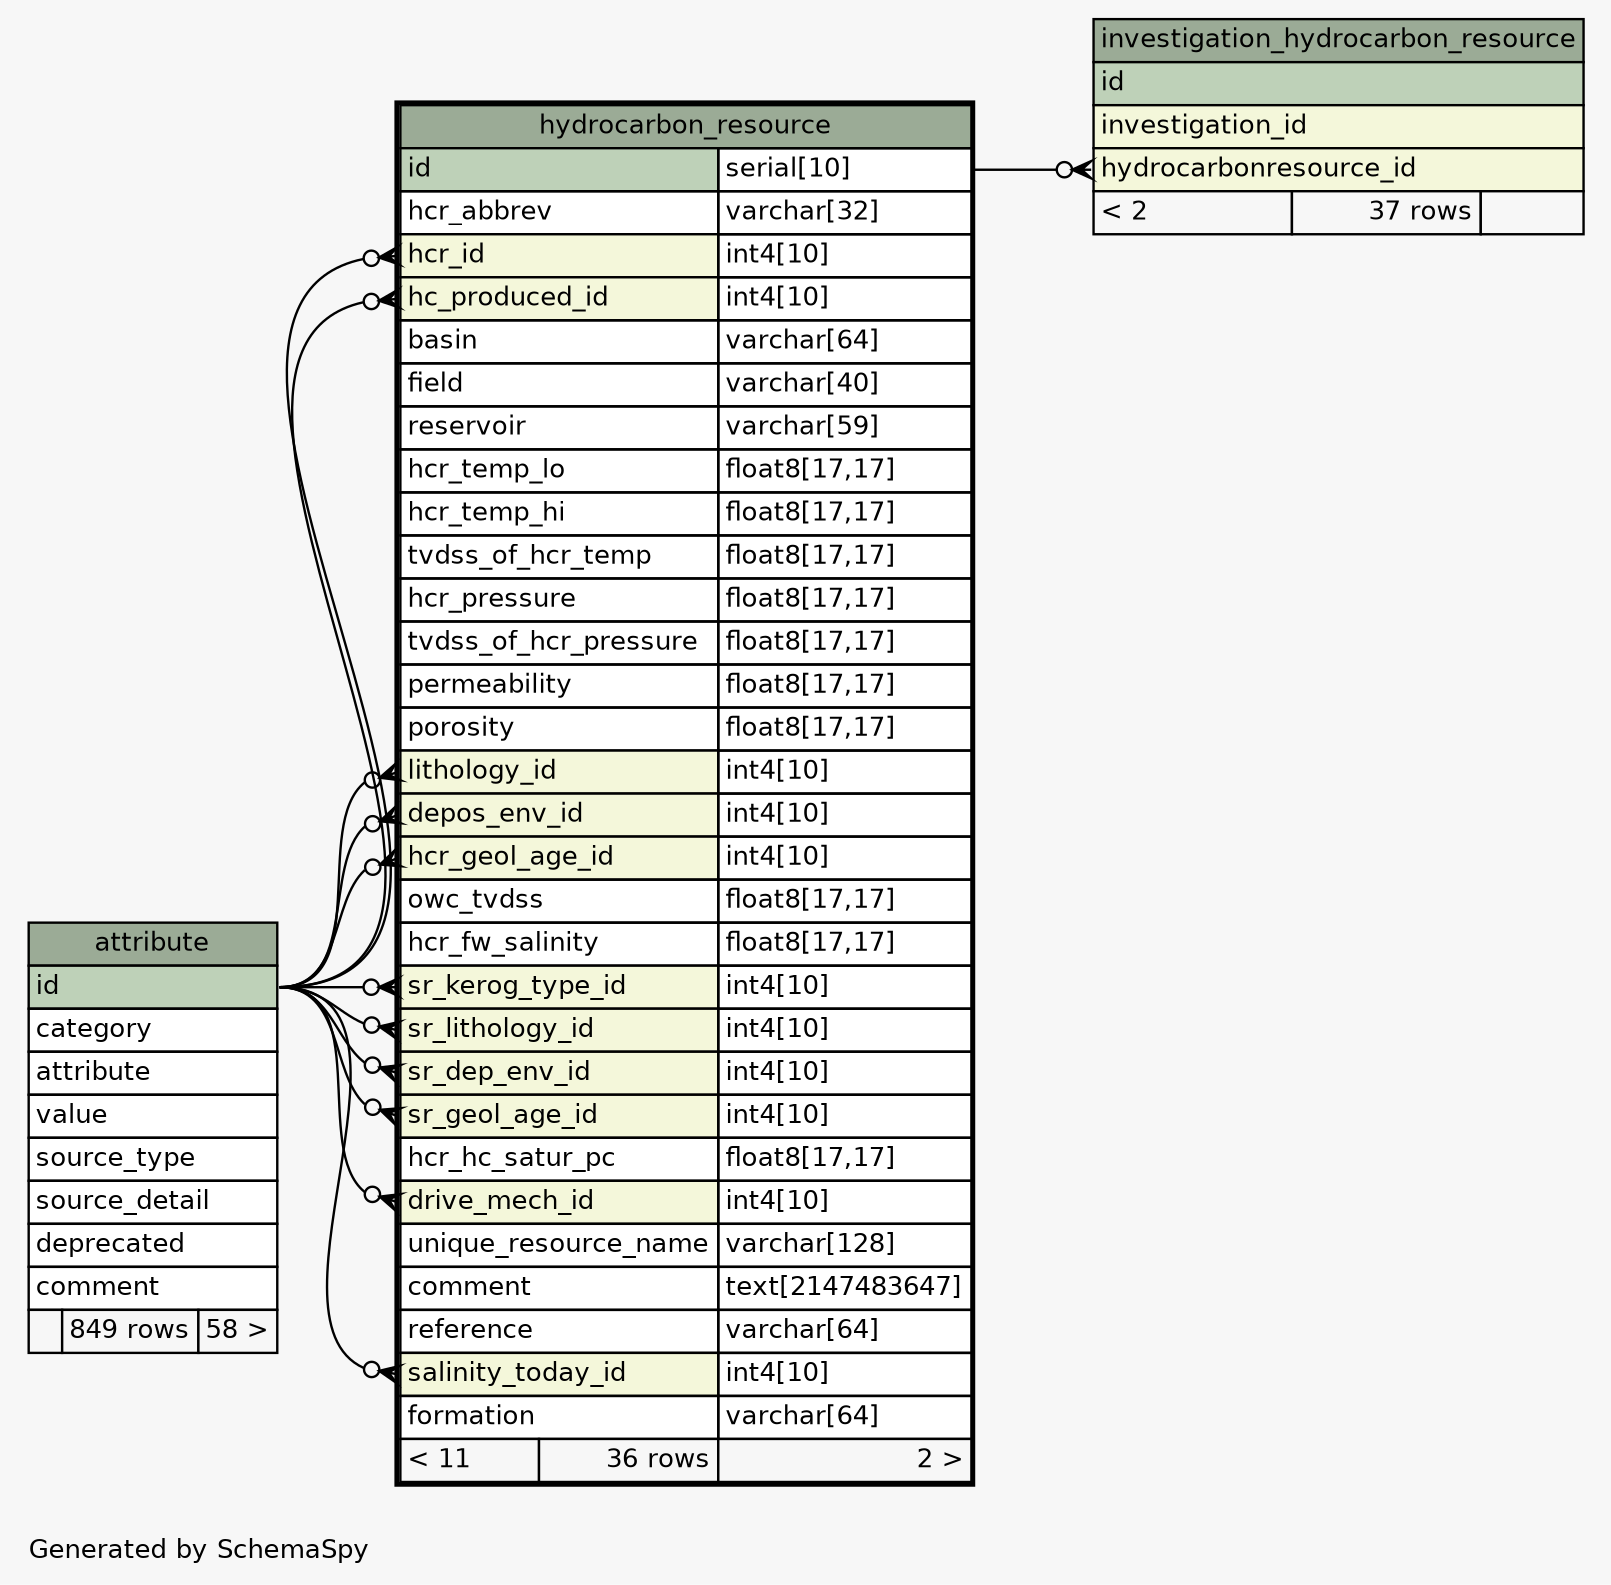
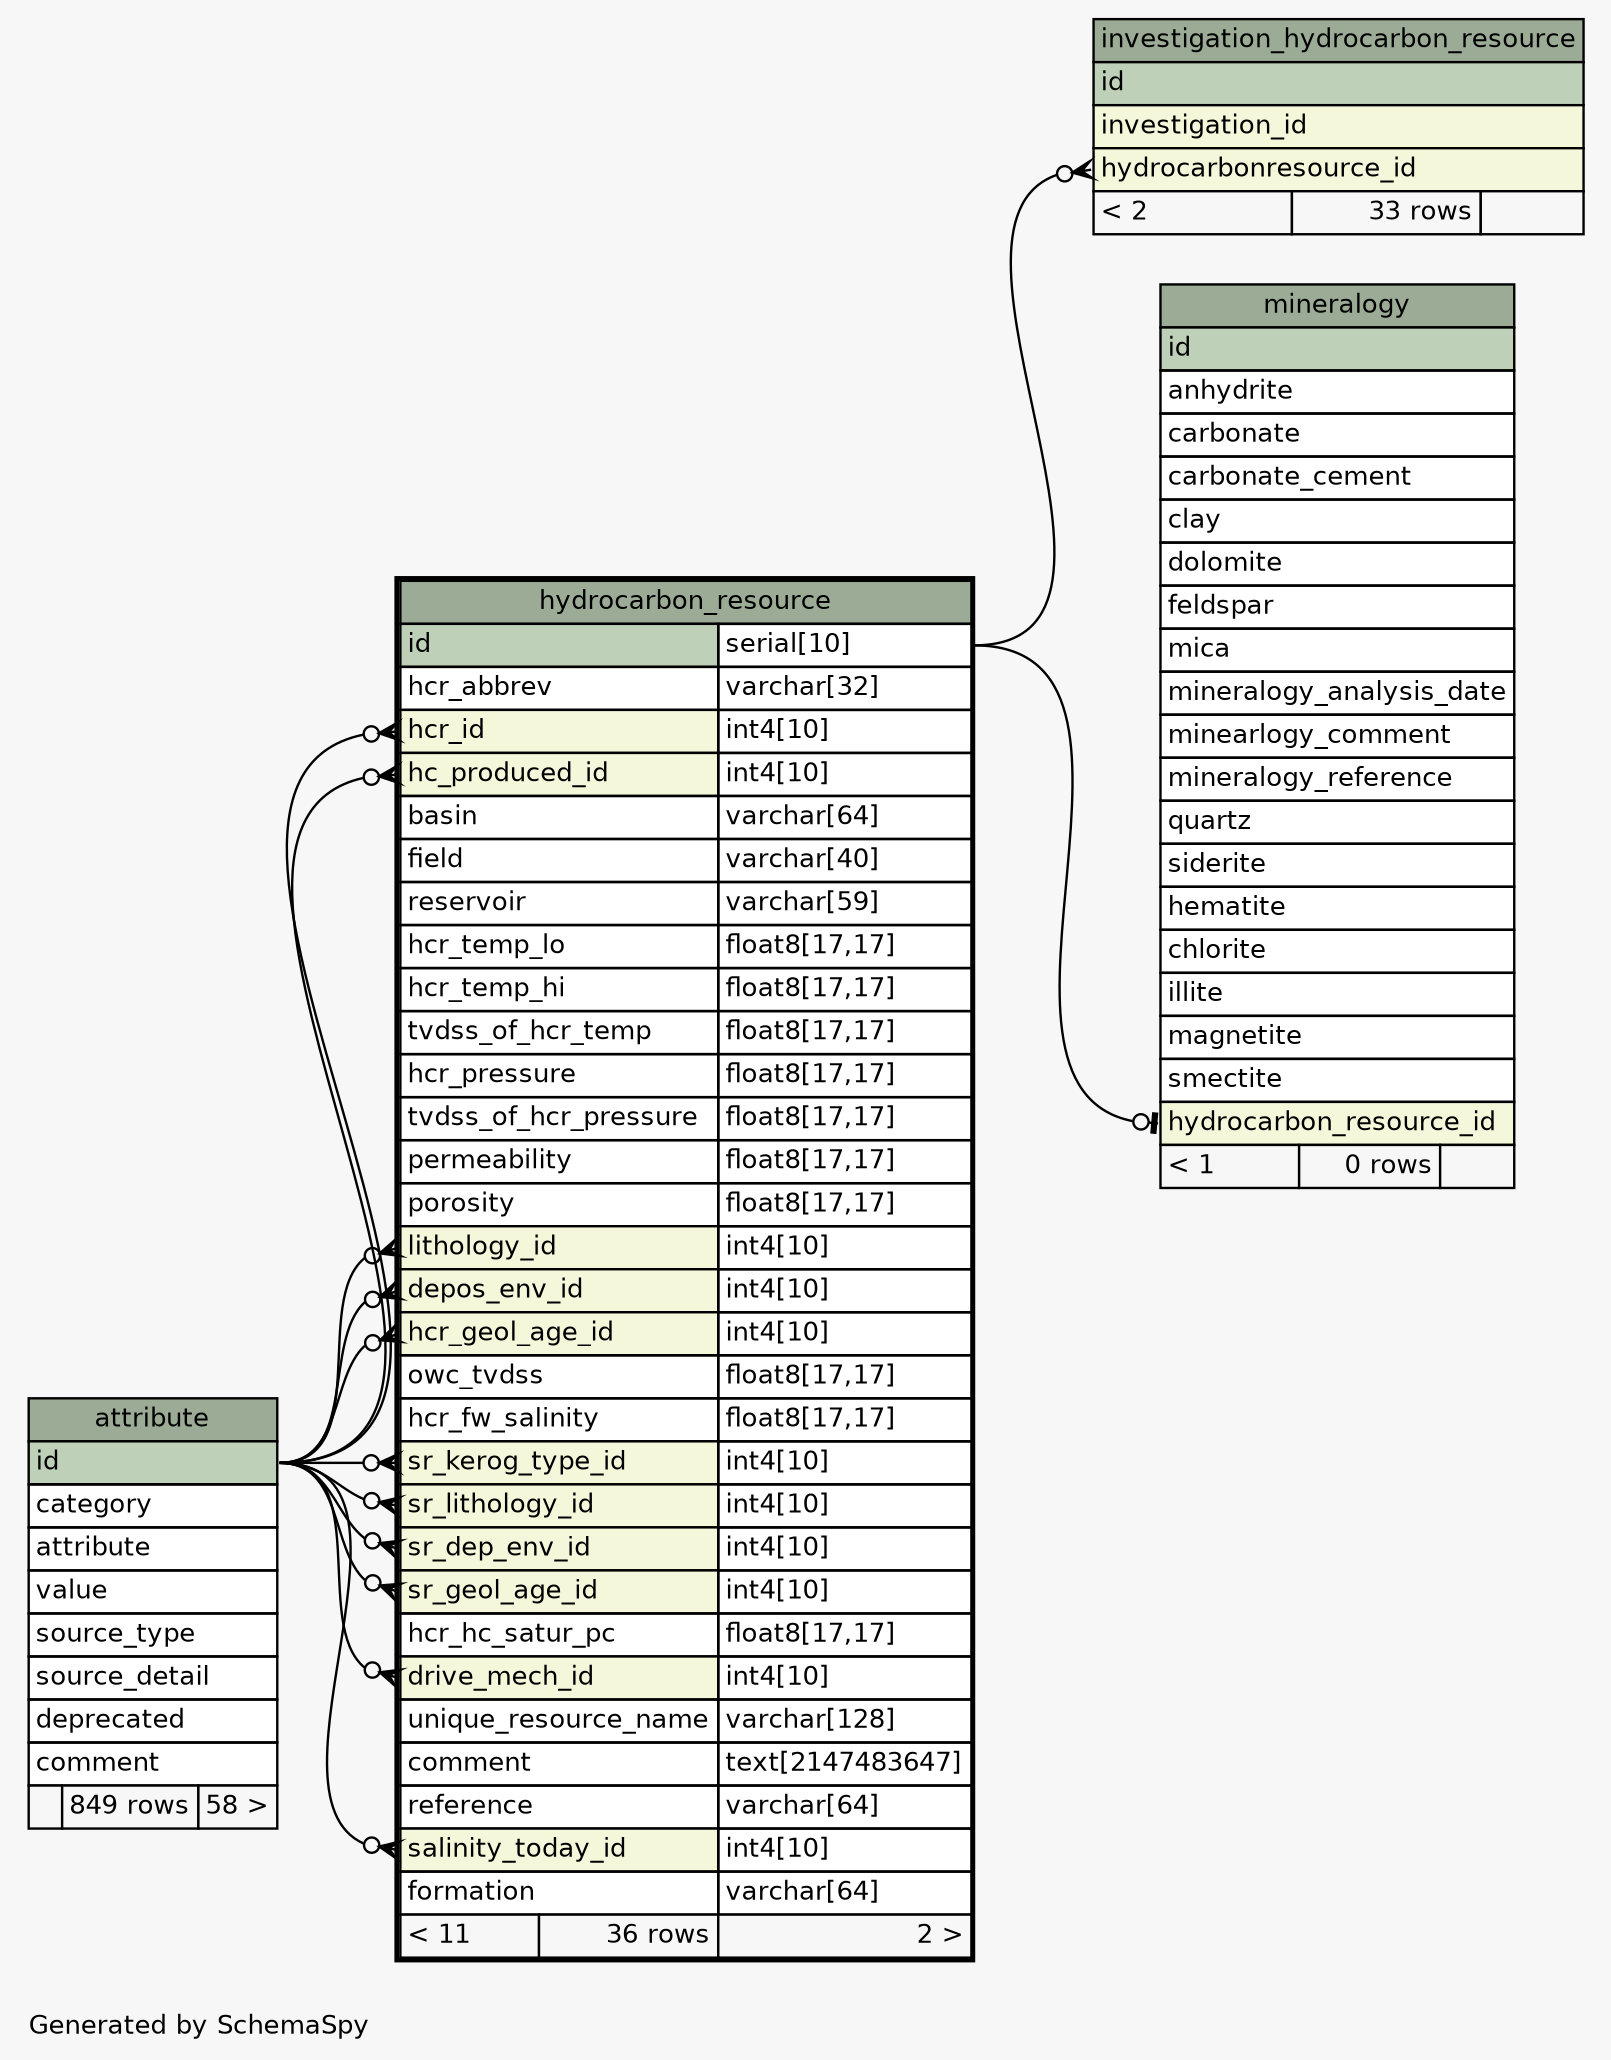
node "investigation_hydrocarbon_resource": text "37 rows" -> "33 rows"
node "mineralogy": added
